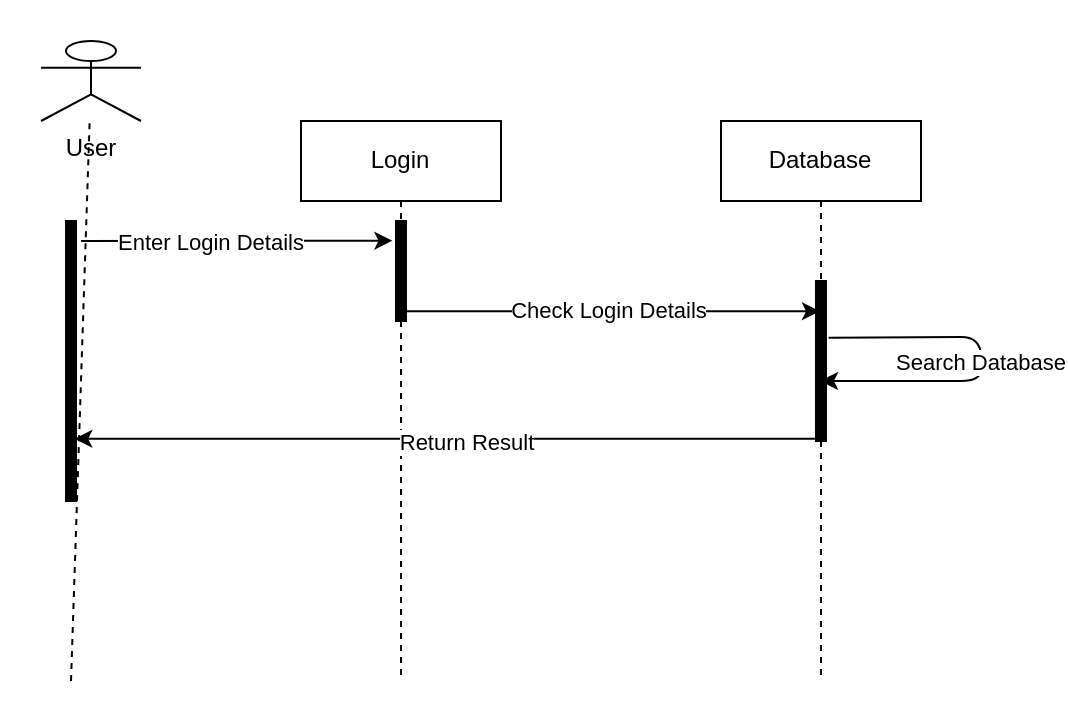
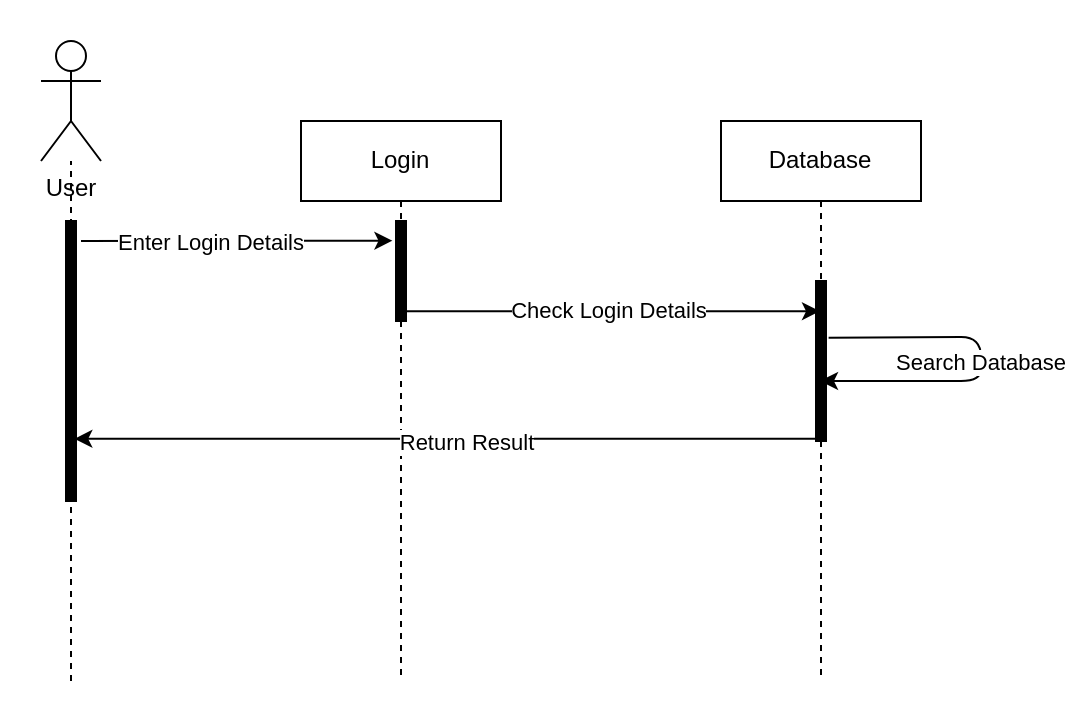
node "User": size 100x80 -> 60x120
